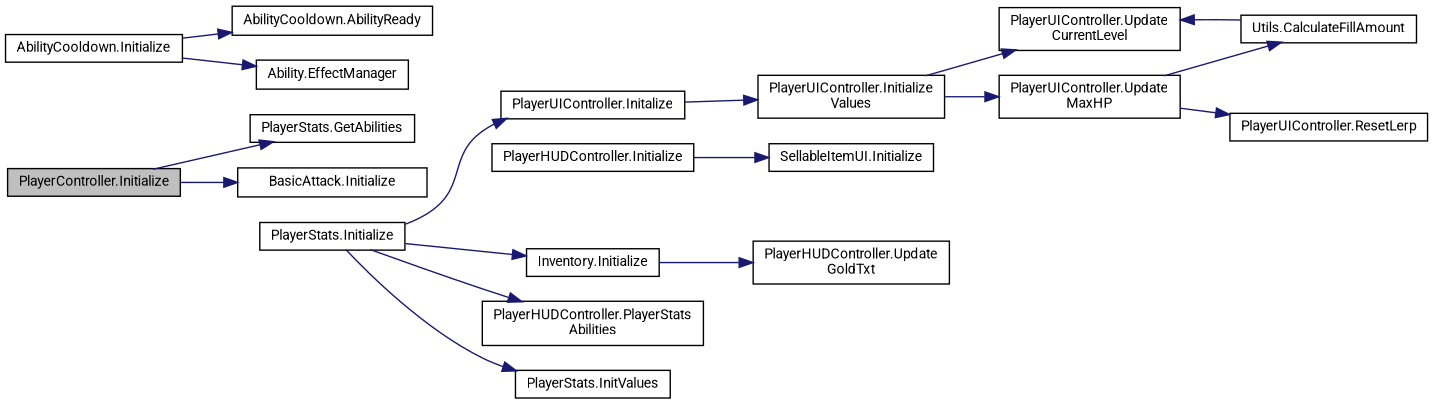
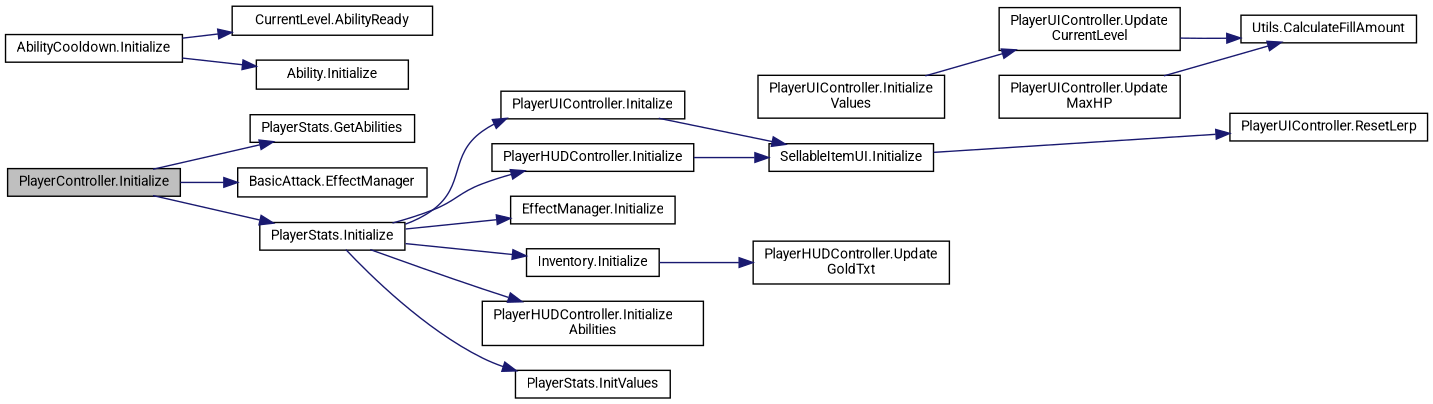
edge "Utils.CalculateFillAmount" -> "PlayerUIController.Update CurrentLevel": reversed
node "AbilityCooldown.AbilityReady": label "AbilityCooldown.AbilityReady" -> "CurrentLevel.AbilityReady"
node "Ability.EffectManager": label "Ability.EffectManager" -> "Ability.Initialize"
edge "PlayerUIController.Initialize Values" -> "PlayerUIController.Update MaxHP": removed
edge "PlayerUIController.Initalize" -> "PlayerUIController.Initialize Values": now "PlayerUIController.Initalize" -> "SellableItemUI.Initialize"
edge "PlayerUIController.Update MaxHP" -> "PlayerUIController.ResetLerp": now "SellableItemUI.Initialize" -> "PlayerUIController.ResetLerp"
node "BasicAttack.Initialize": label "BasicAttack.Initialize" -> "BasicAttack.EffectManager"
edge "PlayerStats.Initialize" -> "PlayerHUDController.Initialize": added
edge "PlayerController.Initialize" -> "PlayerStats.Initialize": added
node "EffectManager.Initialize": added
node "PlayerHUDController.PlayerStats Abilities": label "PlayerHUDController.PlayerStats Abilities" -> "PlayerHUDController.Initialize Abilities"
